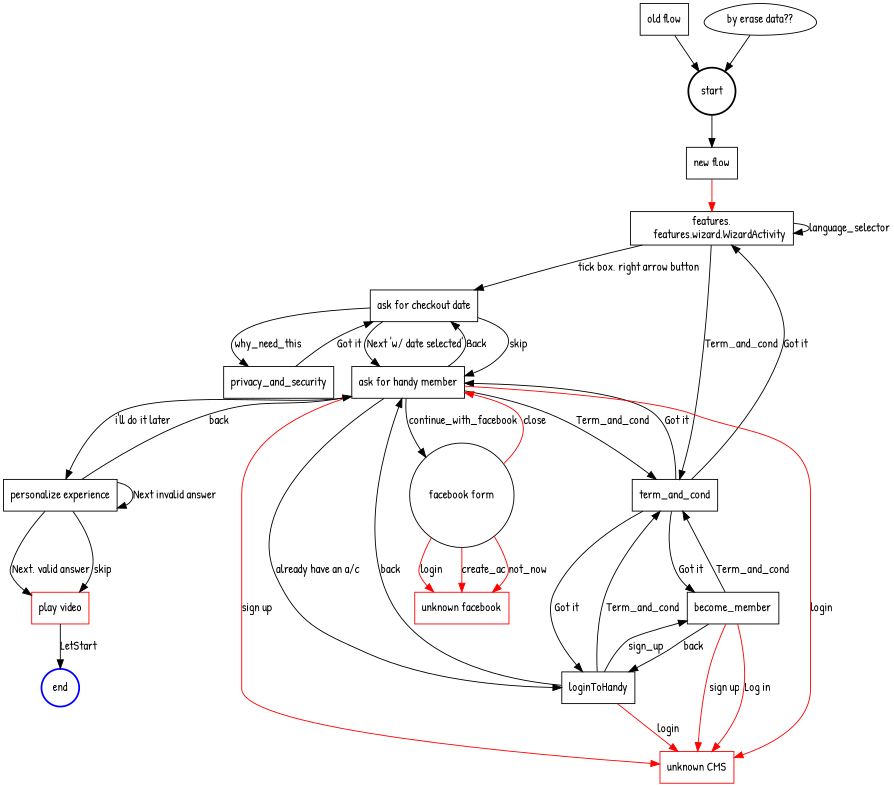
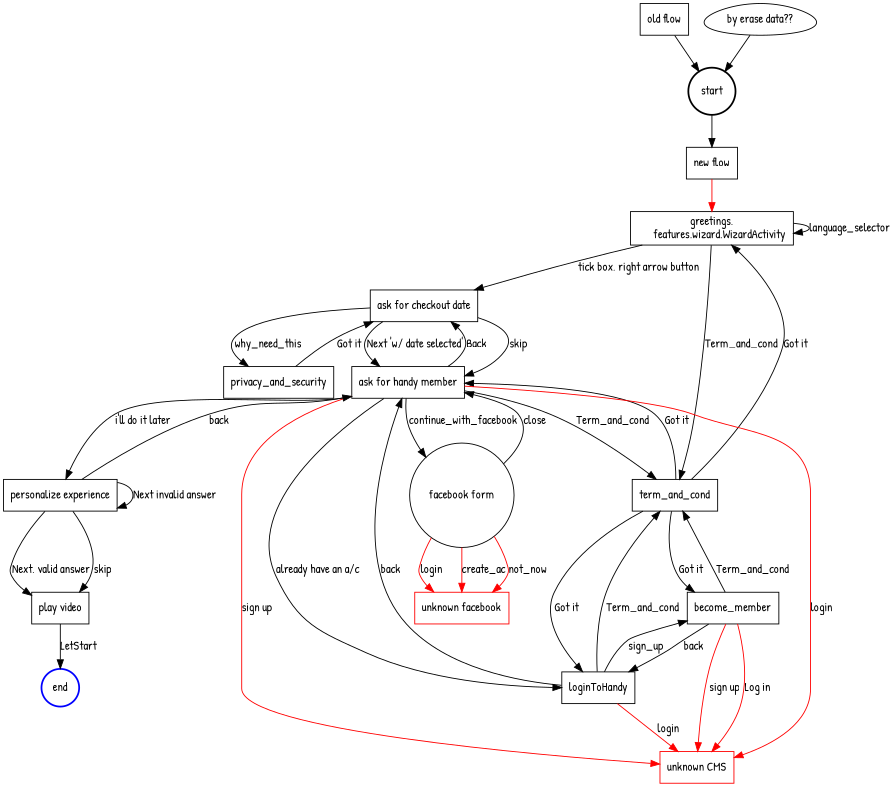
node "features, features.wizard.WizardActivity": label "features, features.wizard.WizardActivity" -> "greetings, features.wizard.WizardActivity"
edge "facebook form" -> "ask for handy member": color red -> black
node "play video": color red -> black
